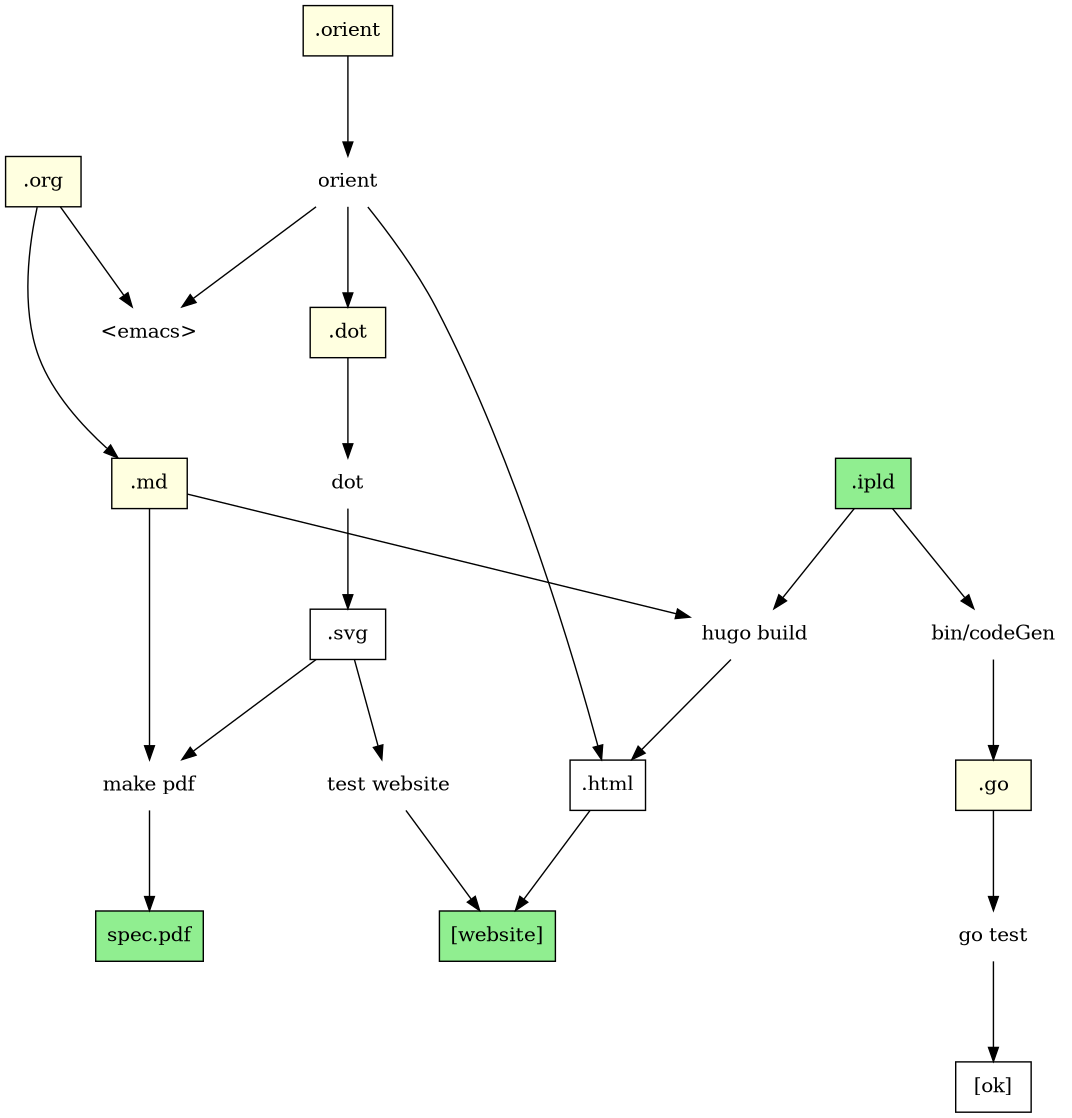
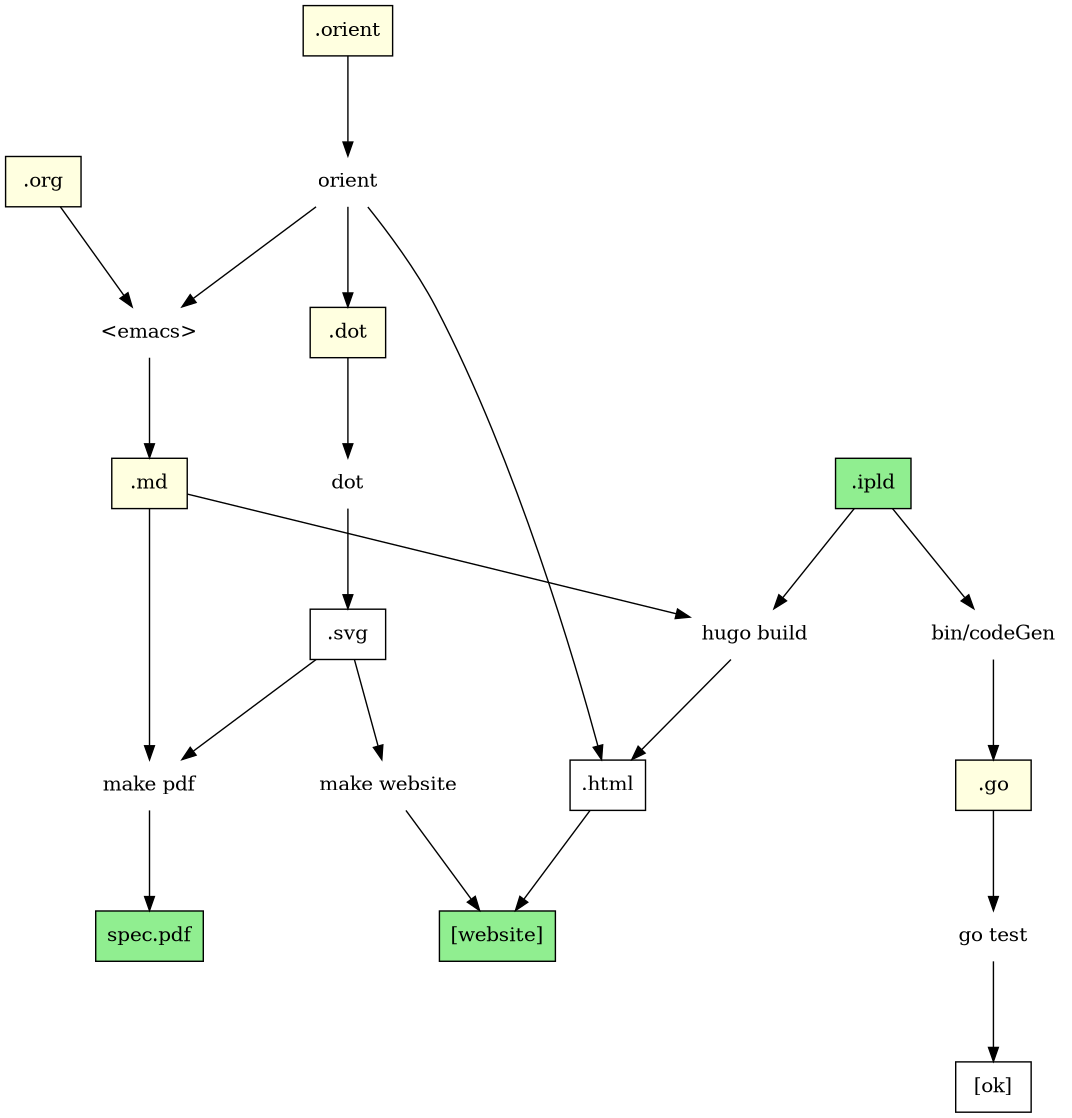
edge ".org" -> ".md": now "<emacs>" -> ".md"
node "test website": label "test website" -> "make website"
